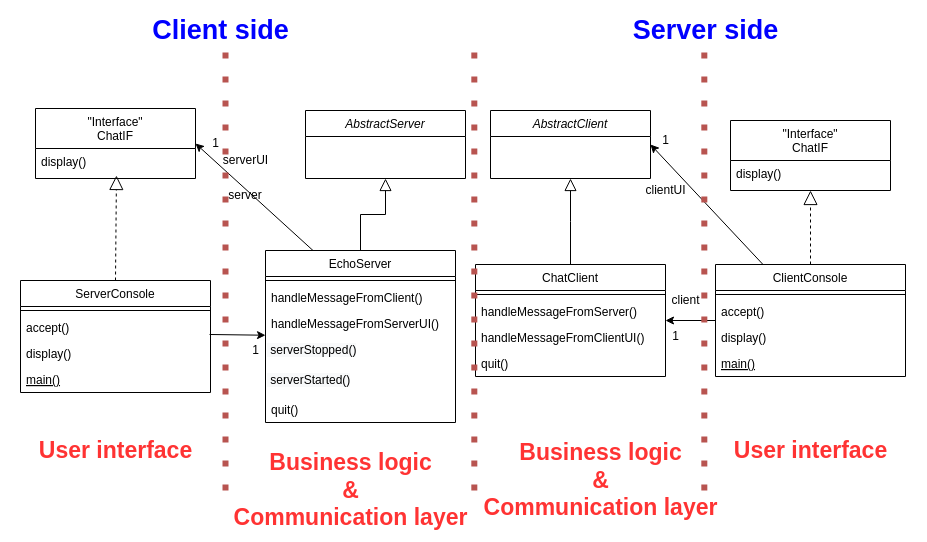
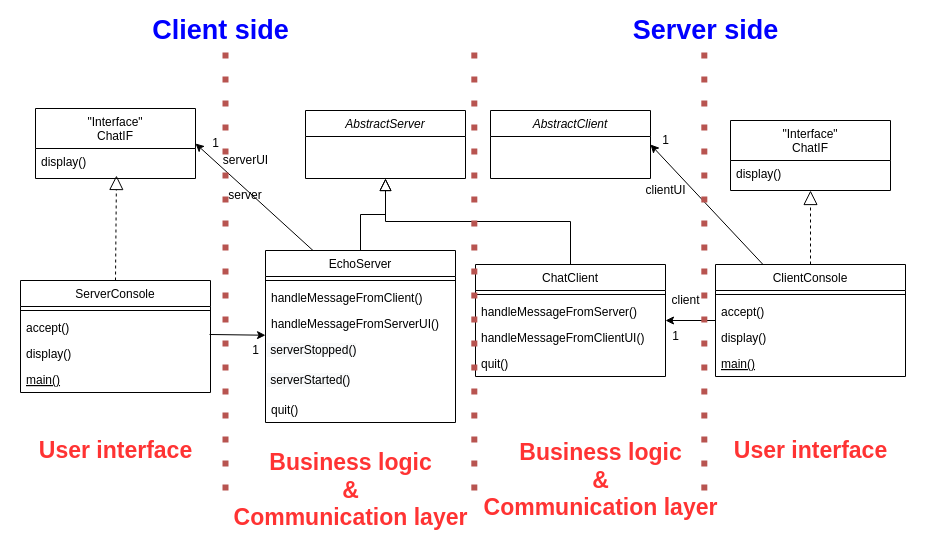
edge "ChatClient" -> "AbstractClient": now "ChatClient" -> "AbstractServer"
